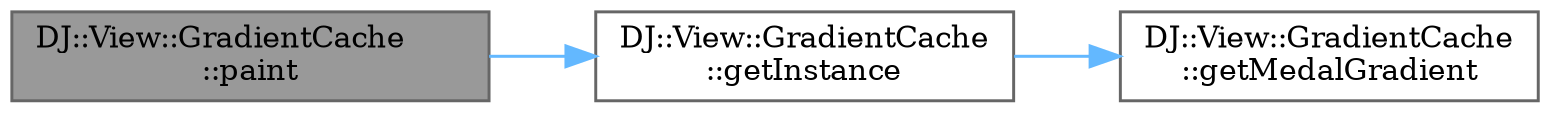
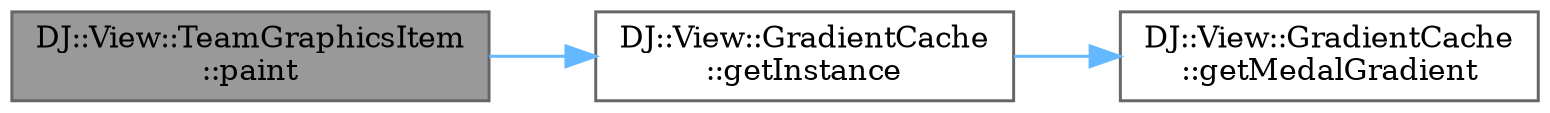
node "DJ::View::GradientCache ::paint": label "DJ::View::GradientCache ::paint" -> "DJ::View::TeamGraphicsItem ::paint"
